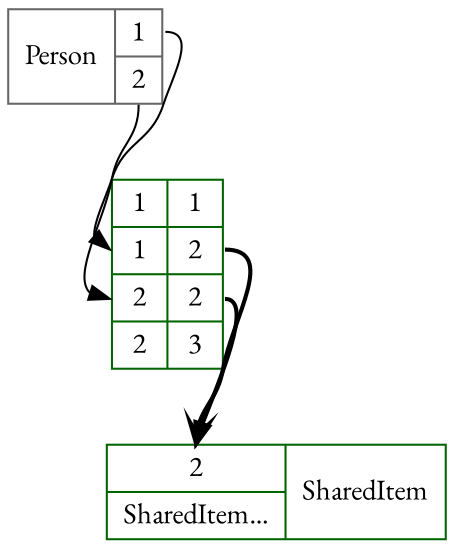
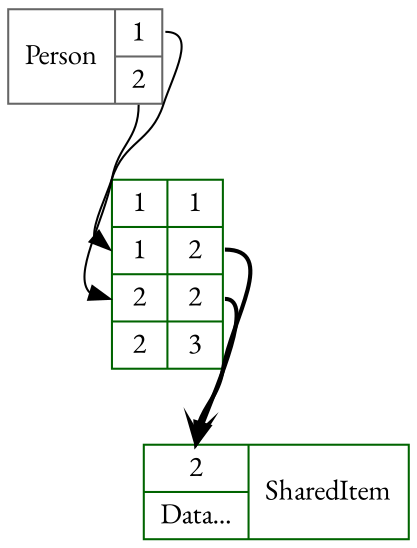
node "2": text "SharedItem..." -> "Data..."
